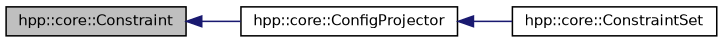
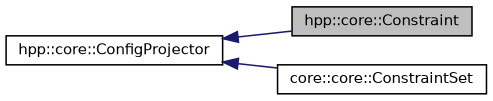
edge "hpp::core::ConfigProjector" -> "hpp::core::Constraint": reversed
node "hpp::core::ConstraintSet": label "hpp::core::ConstraintSet" -> "core::core::ConstraintSet"
